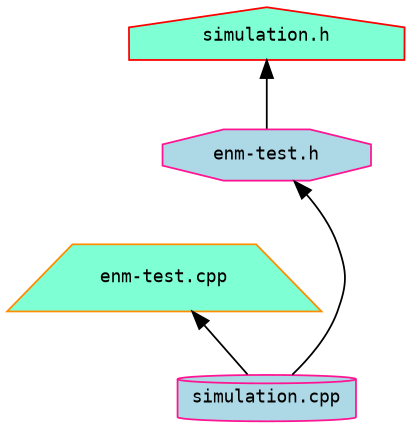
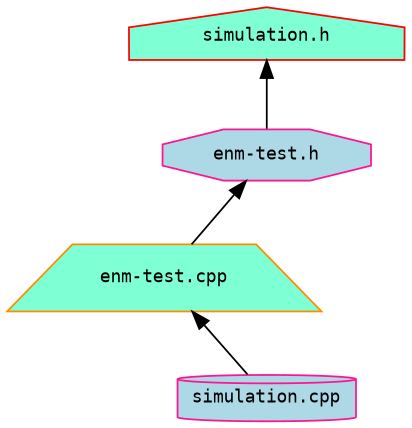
edge "simulation.cpp" -> "enm-test.h": now "enm-test.cpp" -> "enm-test.h"
